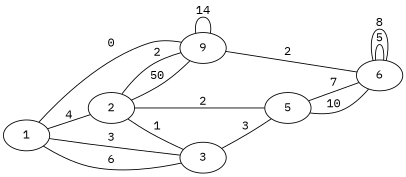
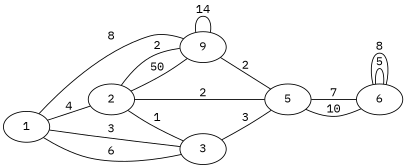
edge "9" -- "1": label "0" -> "8"
edge "9" -- "6": now "9" -- "5"
